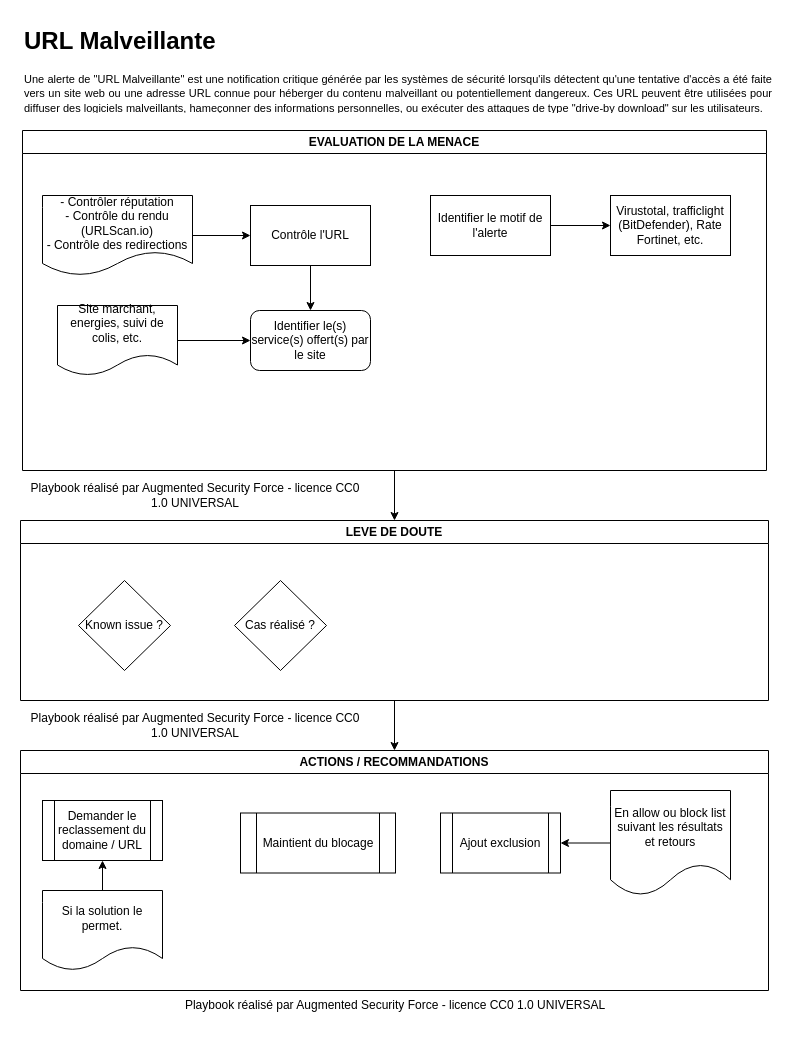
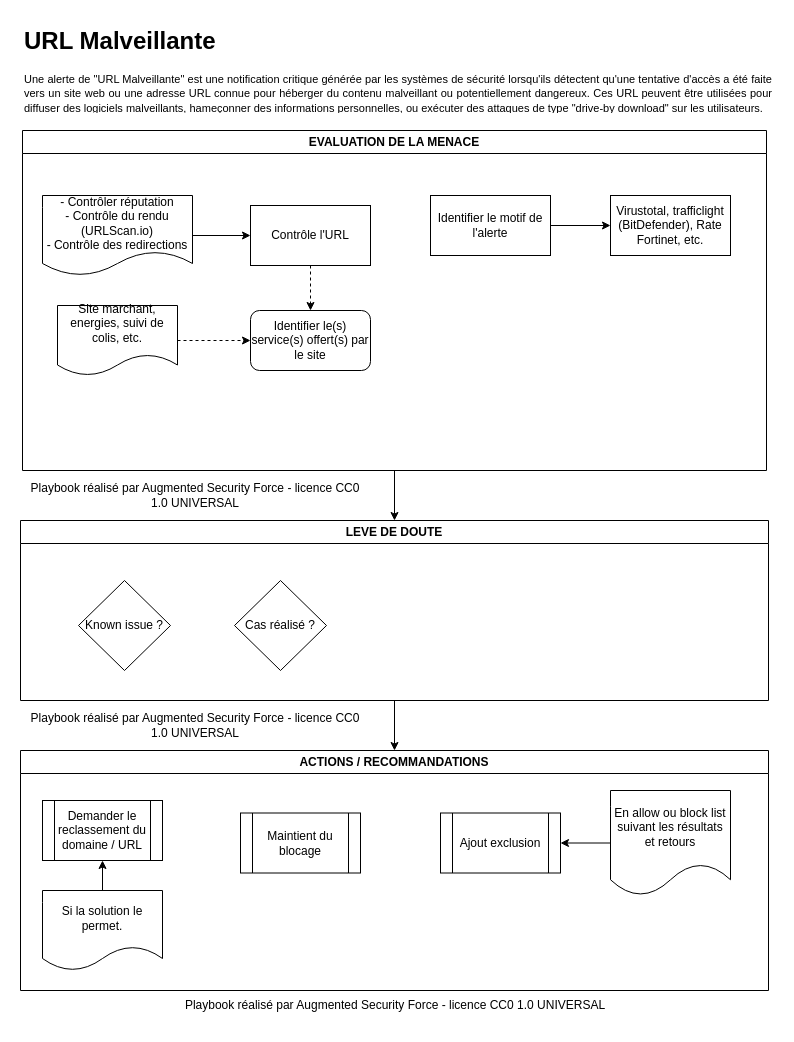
edge "Contrôle l'URL" -> "Identifier le(s) service(s) offert(s) par le site": style solid -> dashed
edge "Site marchant, energies, suivi de colis, etc." -> "Identifier le(s) service(s) offert(s) par le site": style solid -> dashed
node "Maintient du blocage": size 155x60 -> 120x60
